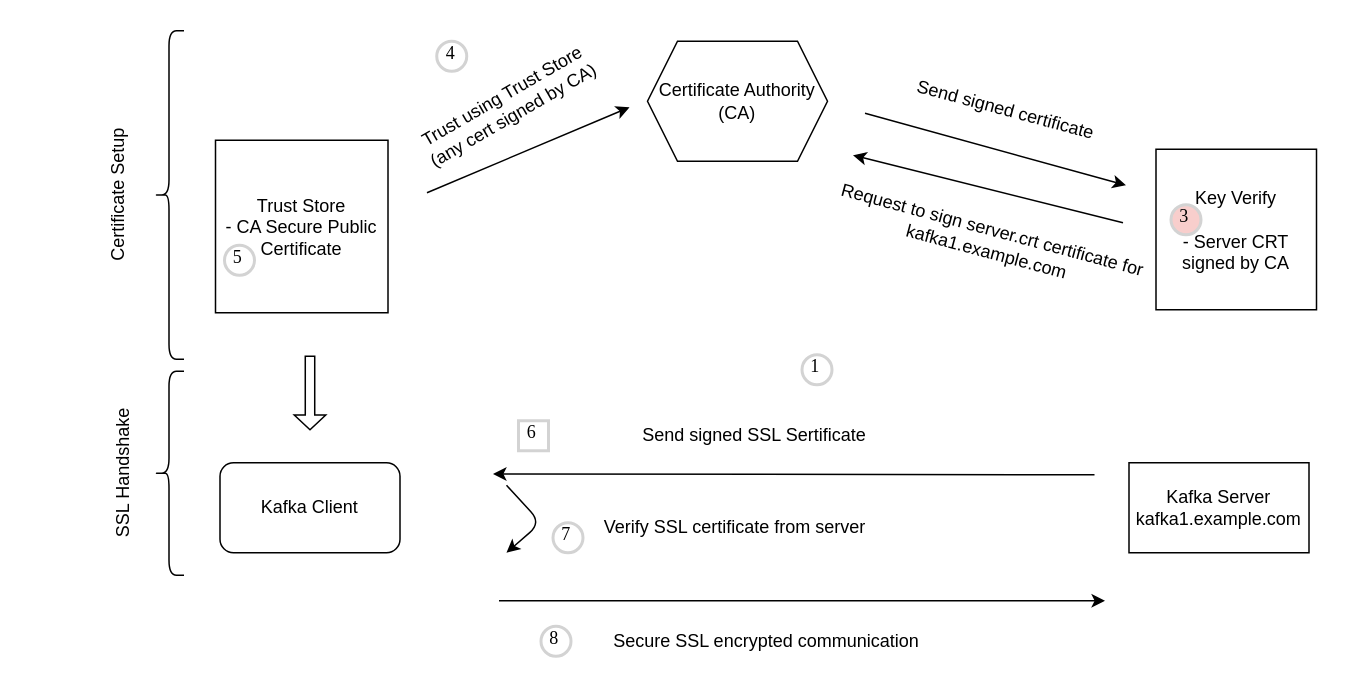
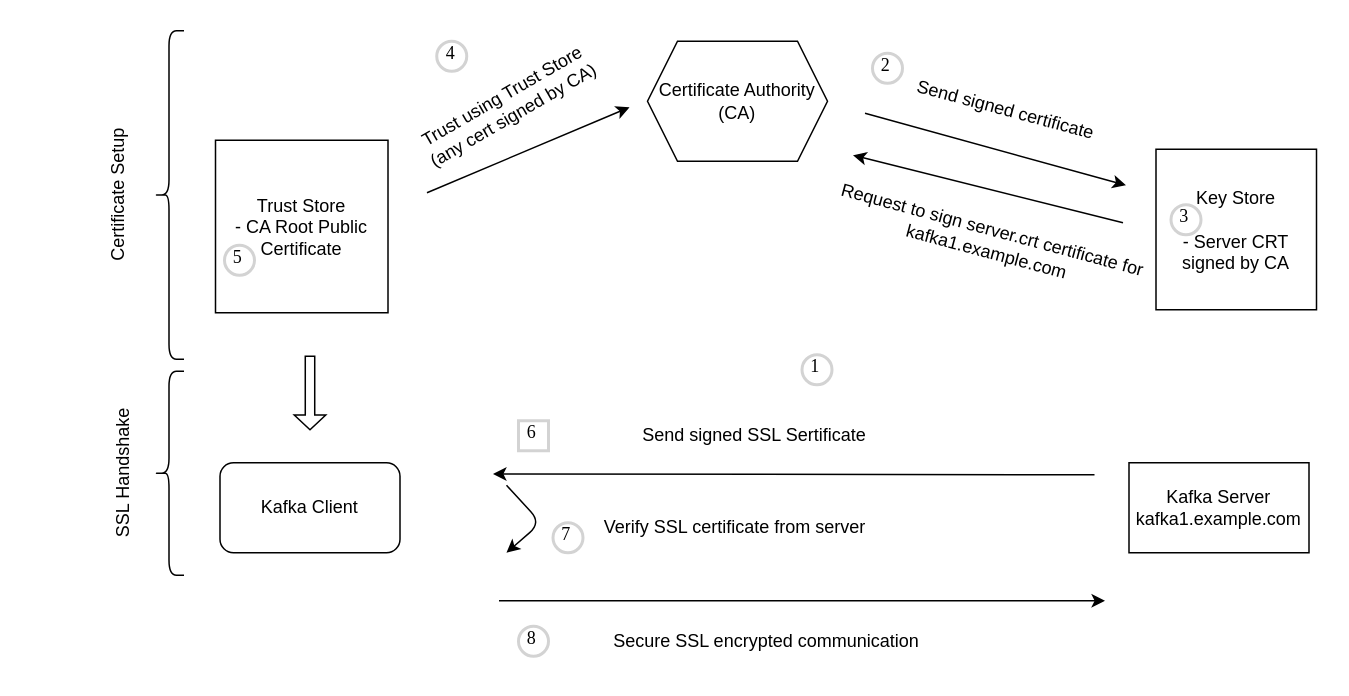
node "2": added
node "3": fillcolor #f8cecc -> #ffffff
node "Trust Store - CA Secure Public Certificate": label "Trust Store - CA Secure Public Certificate" -> "Trust Store - CA Root Public Certificate"
node "Key Verify - Server CRT signed by CA": label "Key Verify - Server CRT signed by CA" -> "Key Store - Server CRT signed by CA"
node "8": moved (556, 641) -> (533, 641)
